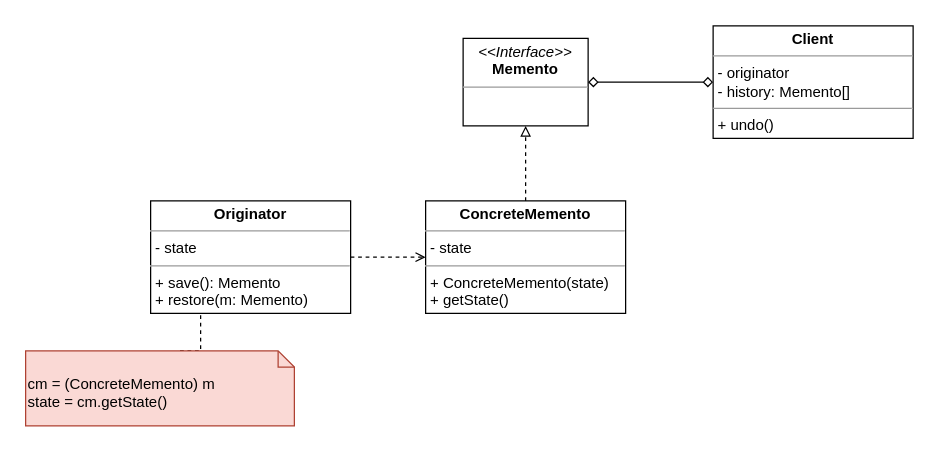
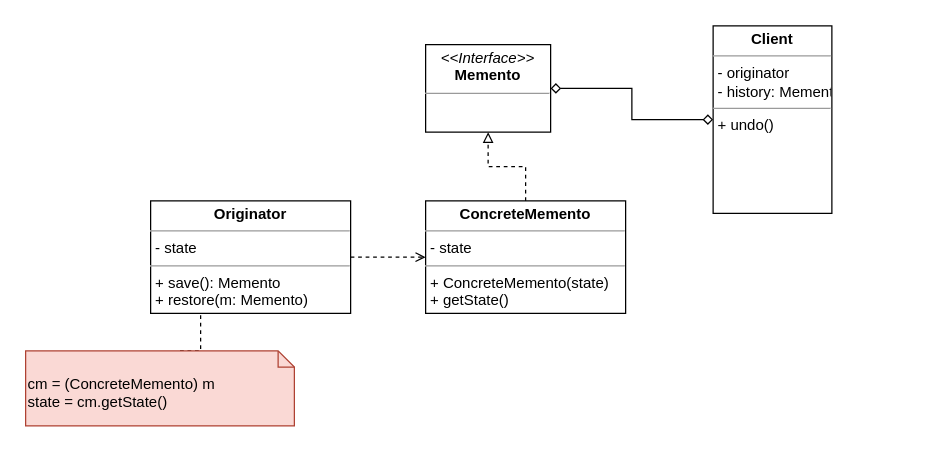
node "<<Interface>> Memento": moved (526, 82) -> (488, 88)
node "Client - originator - history: Memento[] + undo()": size 200x113 -> 119x188
